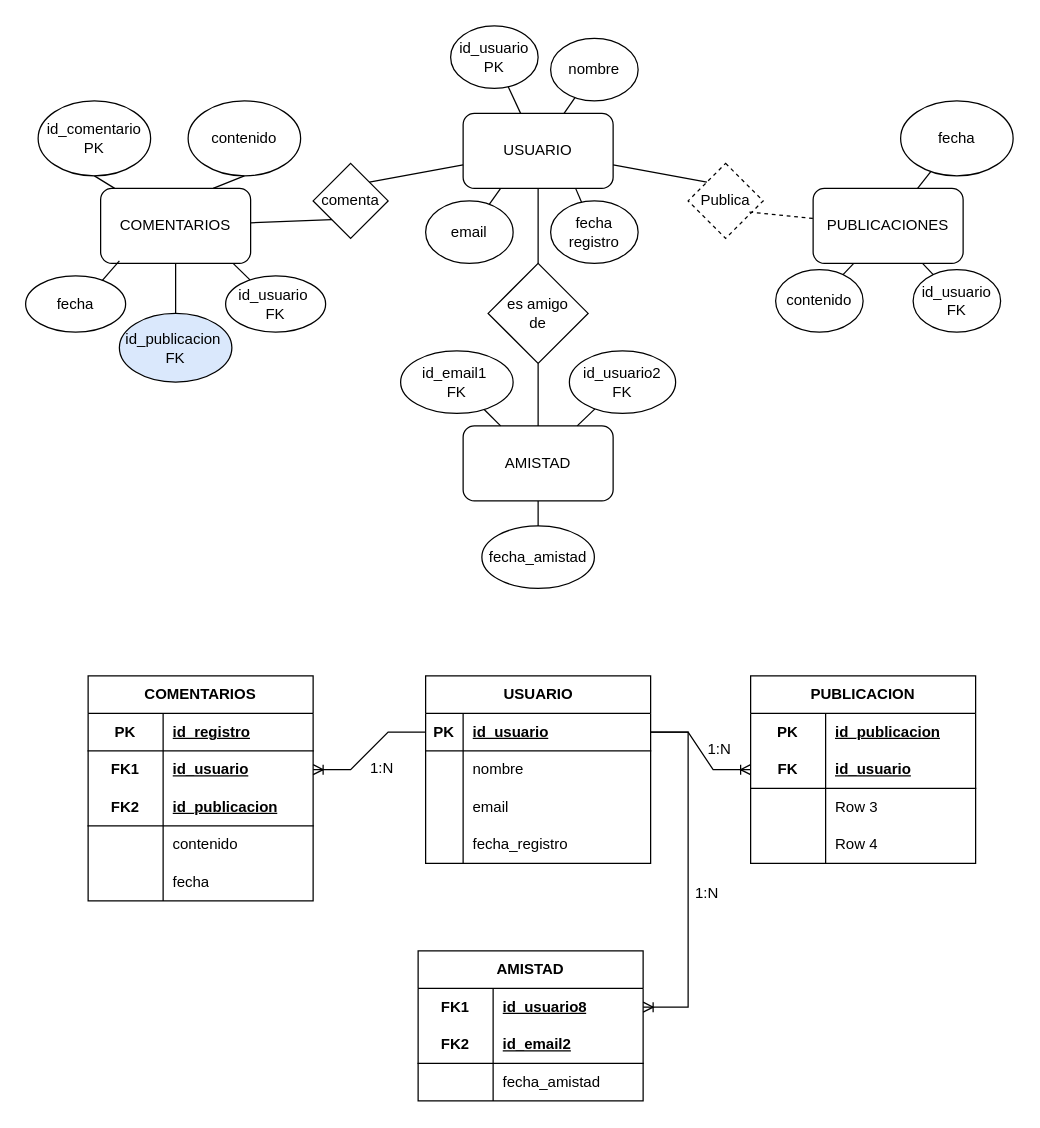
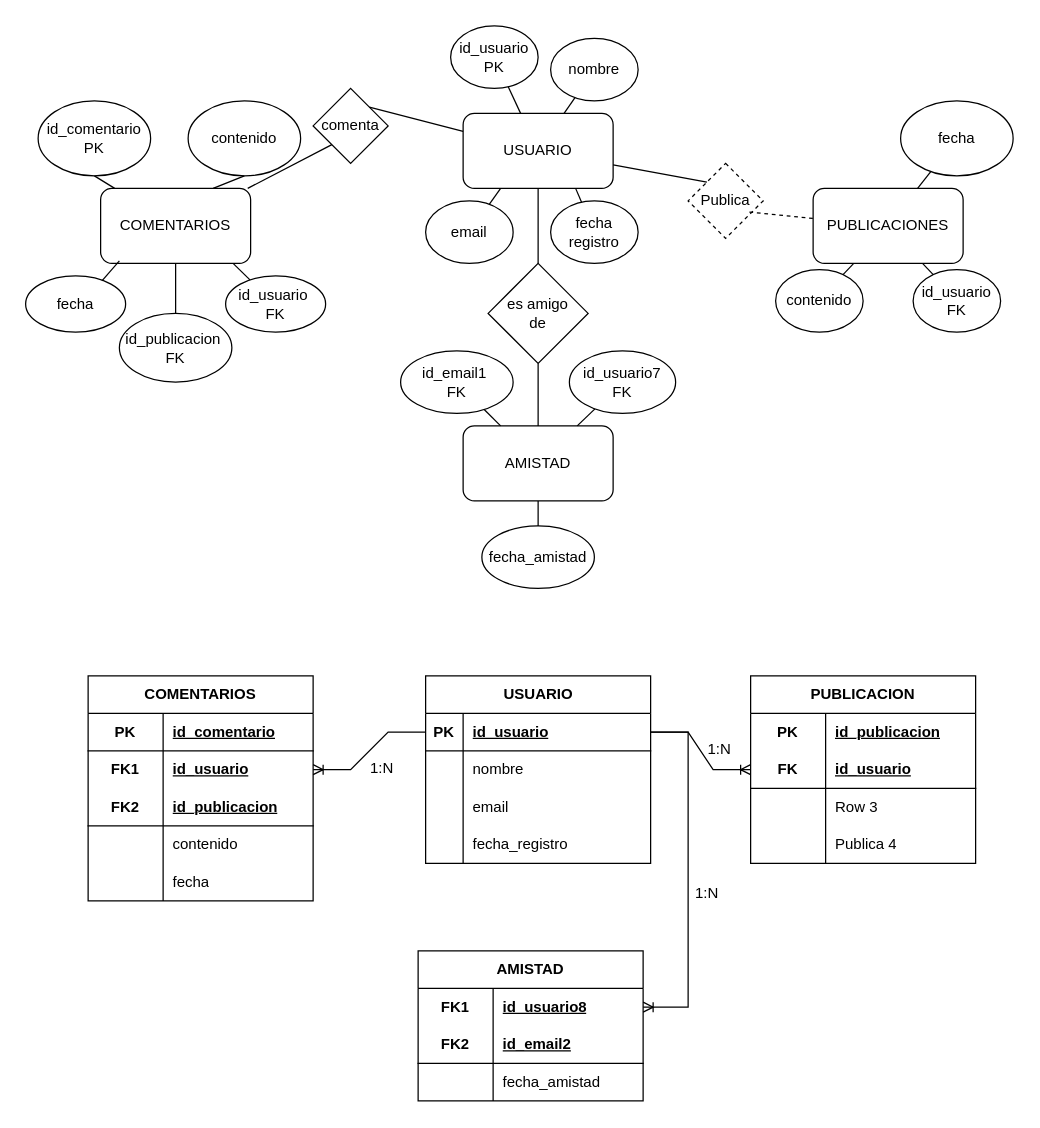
node "comenta": moved (351, 201) -> (351, 126)
node "id_publicacion FK": fillcolor #dae8fc -> #ffffff
node "id_usuario2 FK": label "id_usuario2 FK" -> "id_usuario7 FK"
node "id_registro": label "id_registro" -> "id_comentario"
node "Row 4": label "Row 4" -> "Publica 4"
